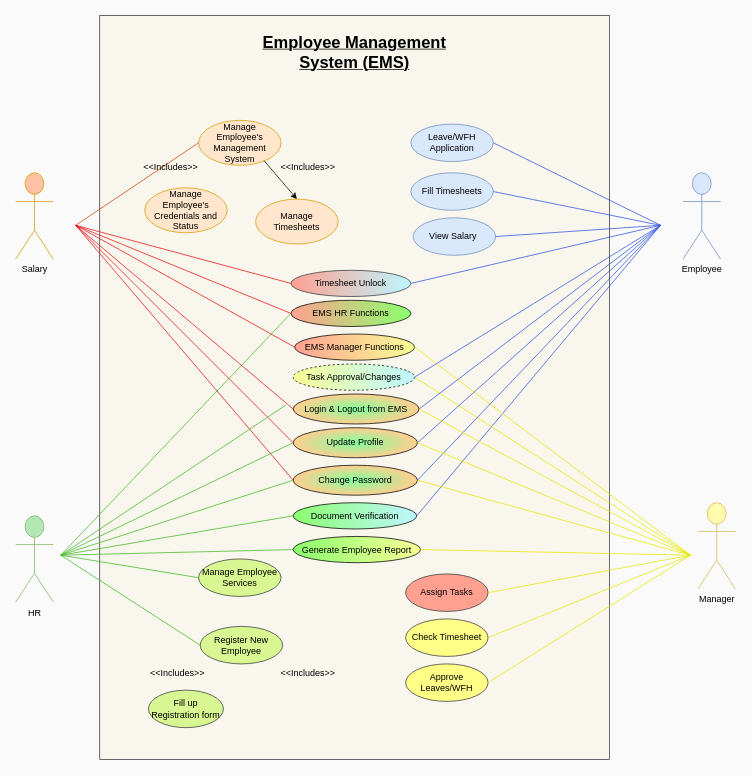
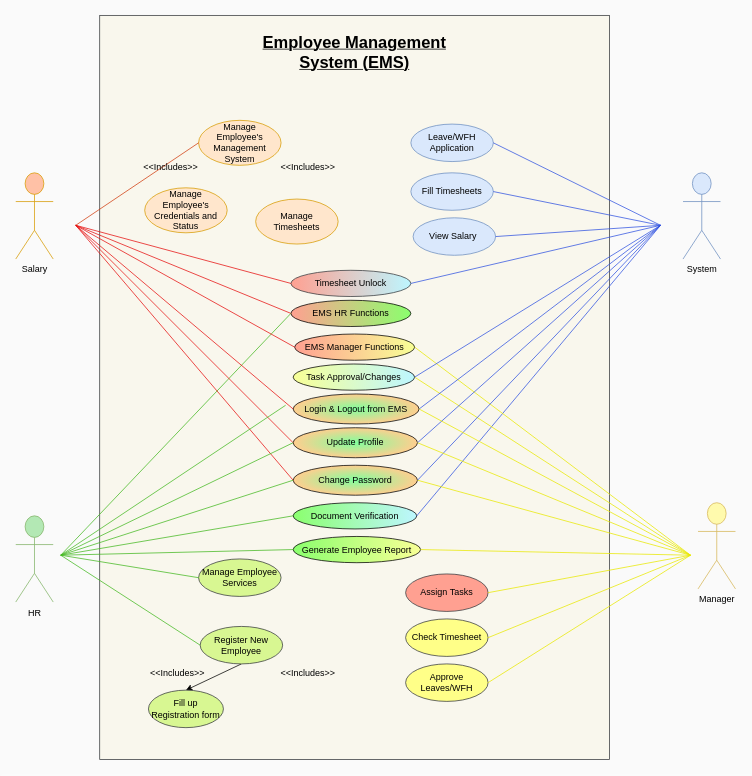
edge "Manage Employee's Management System" -> "Manage Timesheets": removed
node "Employee": label "Employee" -> "System"
node "Task Approval/Changes": style dashed -> solid
edge "Register New Employee" -> "Fill up Registration form": added
